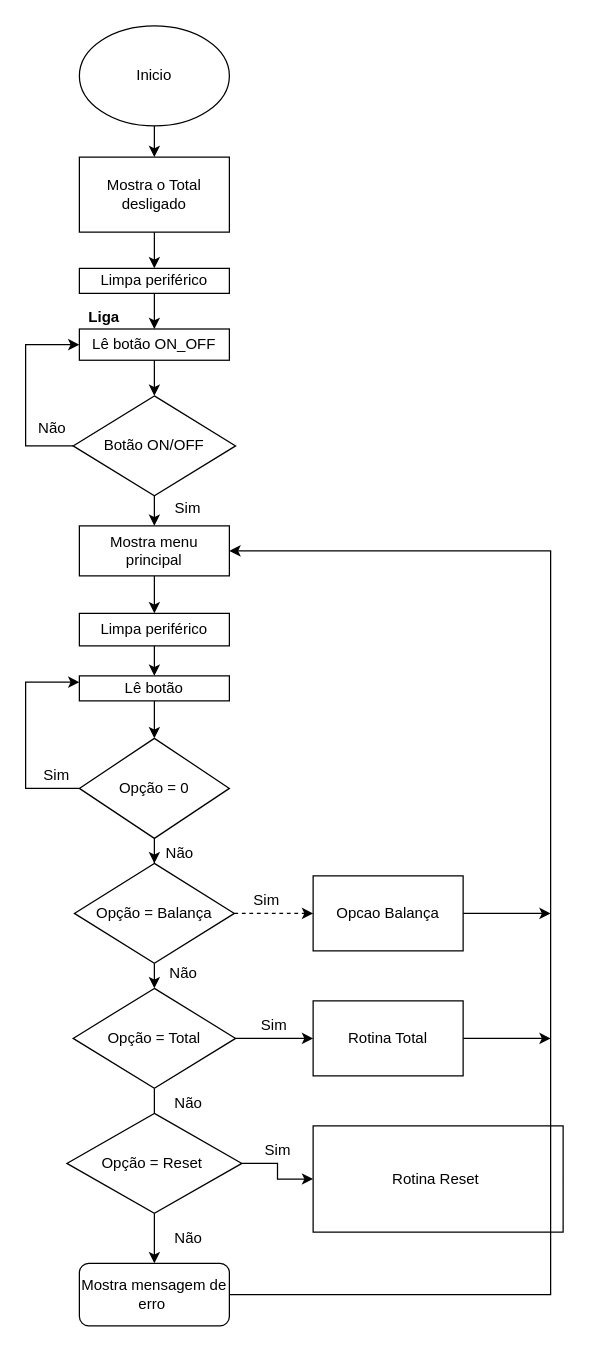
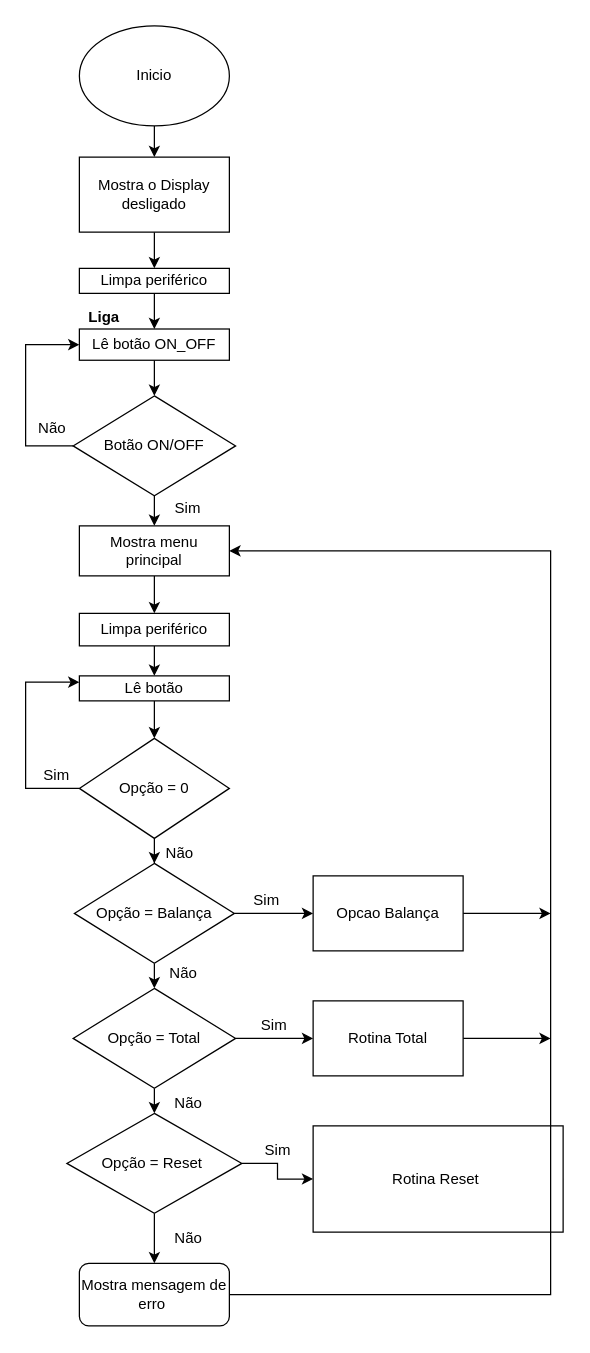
node "Mostra o Total desligado": label "Mostra o Total desligado" -> "Mostra o Display desligado"
edge "Opção = Balança" -> "Opcao Balança": style dashed -> solid
edge "Opção = Total" -- "Opção = Reset": arrowhead none -> classic
